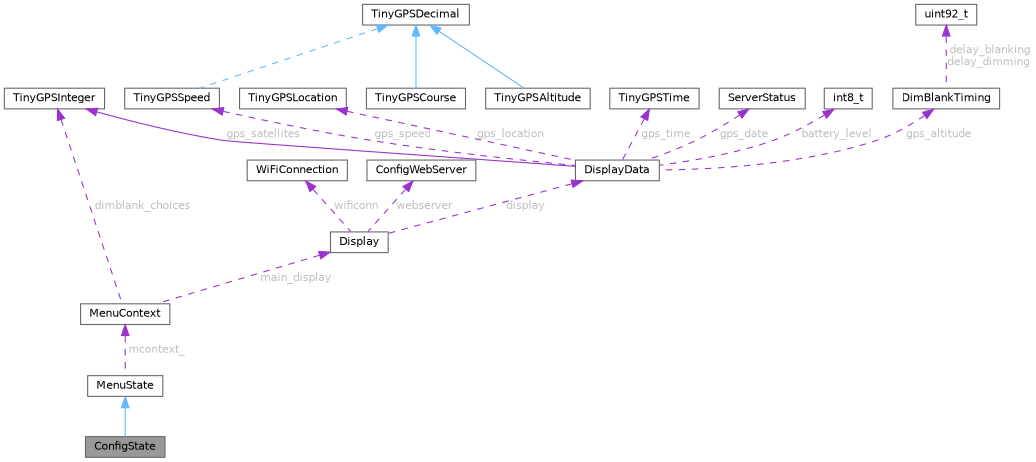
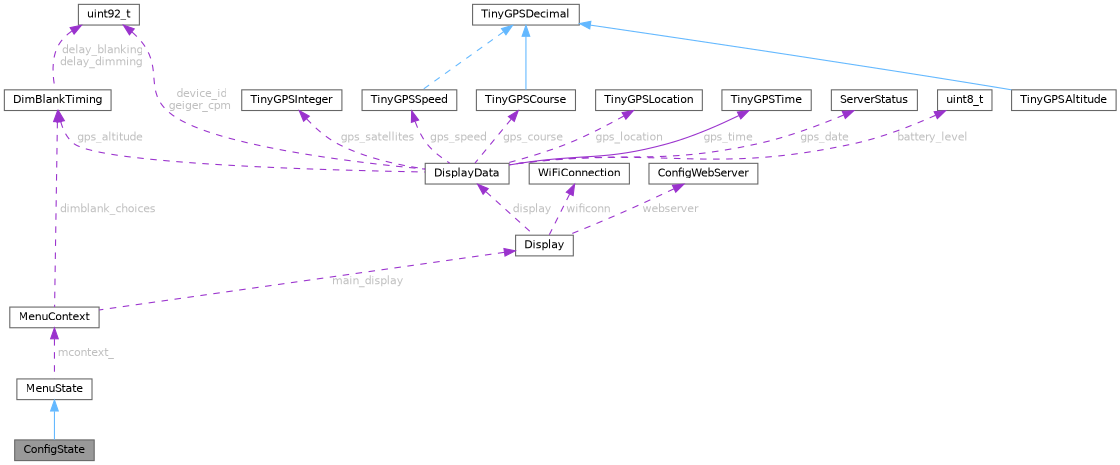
node "int8_t": label "int8_t" -> "uint8_t"
edge "DisplayData" -> "TinyGPSTime": style dashed -> solid
edge "DisplayData" -> "TinyGPSCourse": added, label "gps_course"
edge "DisplayData" -> "uint92_t": added, label "device_id geiger_cpm"
edge "DisplayData" -> "TinyGPSInteger": style solid -> dashed
edge "MenuContext" -> "TinyGPSInteger": now "MenuContext" -> "DimBlankTiming"
